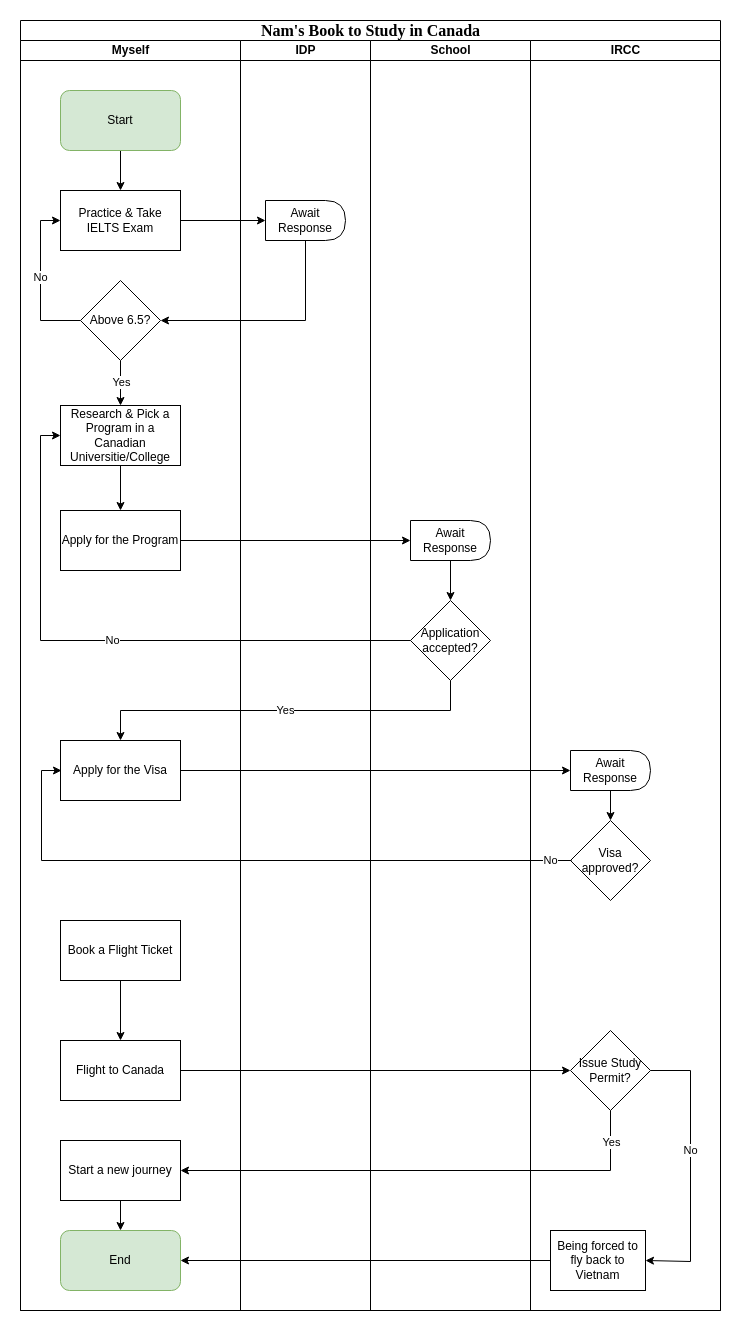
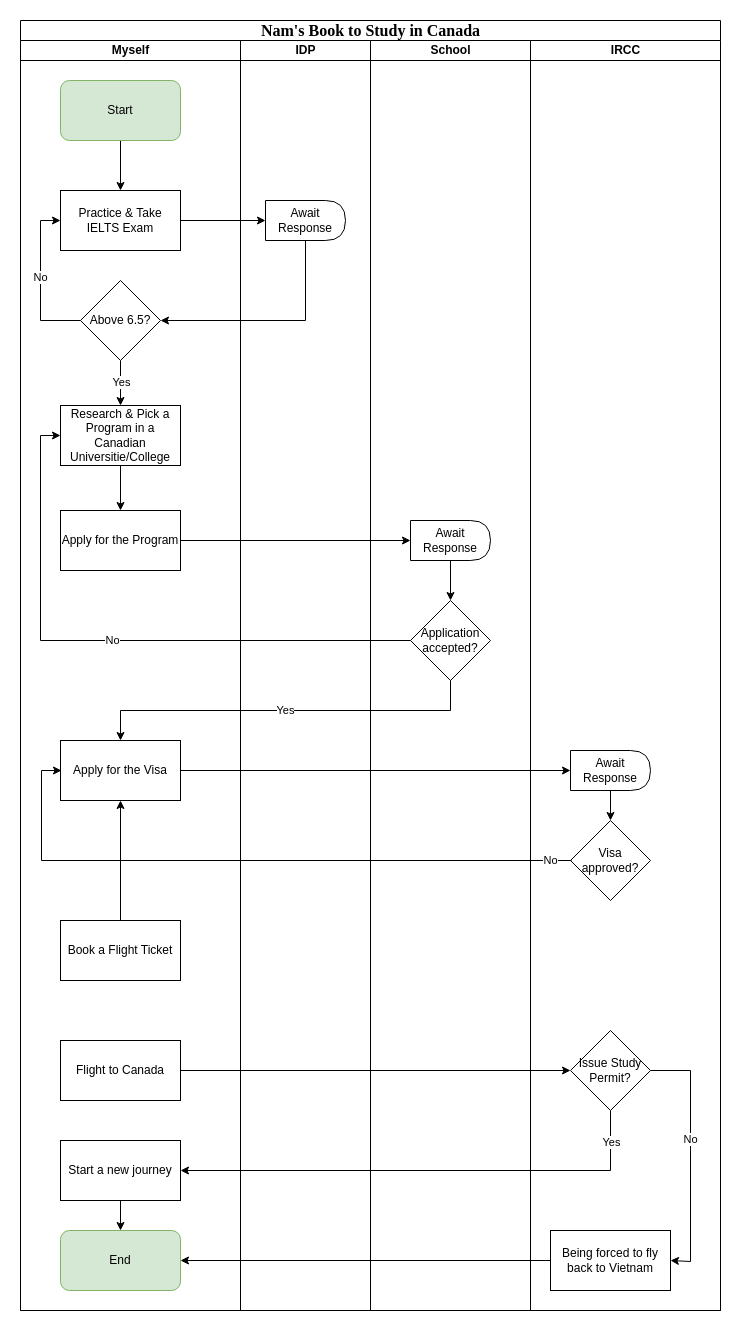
node "Start": moved (121, 121) -> (121, 111)
edge "Book a Flight Ticket" -> "Flight to Canada": now "Book a Flight Ticket" -> "Apply for the Visa"
node "Being forced to fly back to Vietnam": size 95x60 -> 120x60
